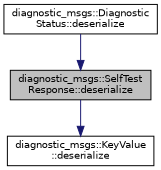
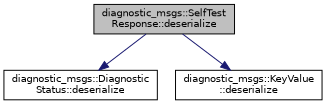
edge "diagnostic_msgs::Diagnostic Status::deserialize" -> "diagnostic_msgs::SelfTest Response::deserialize": reversed
